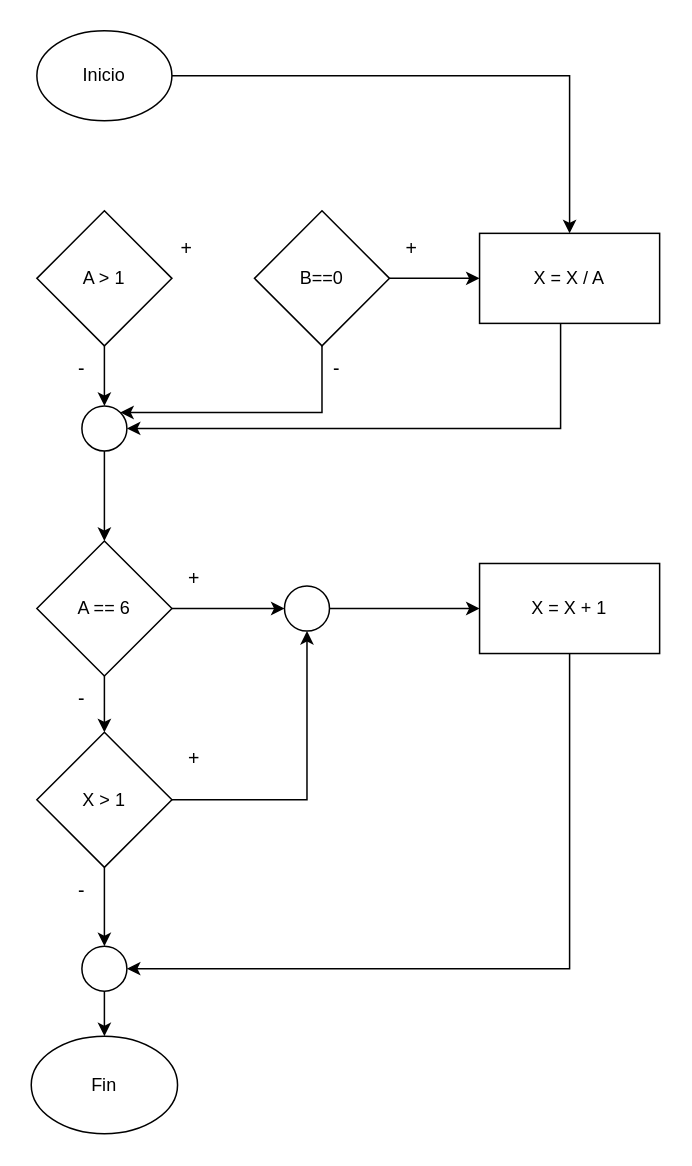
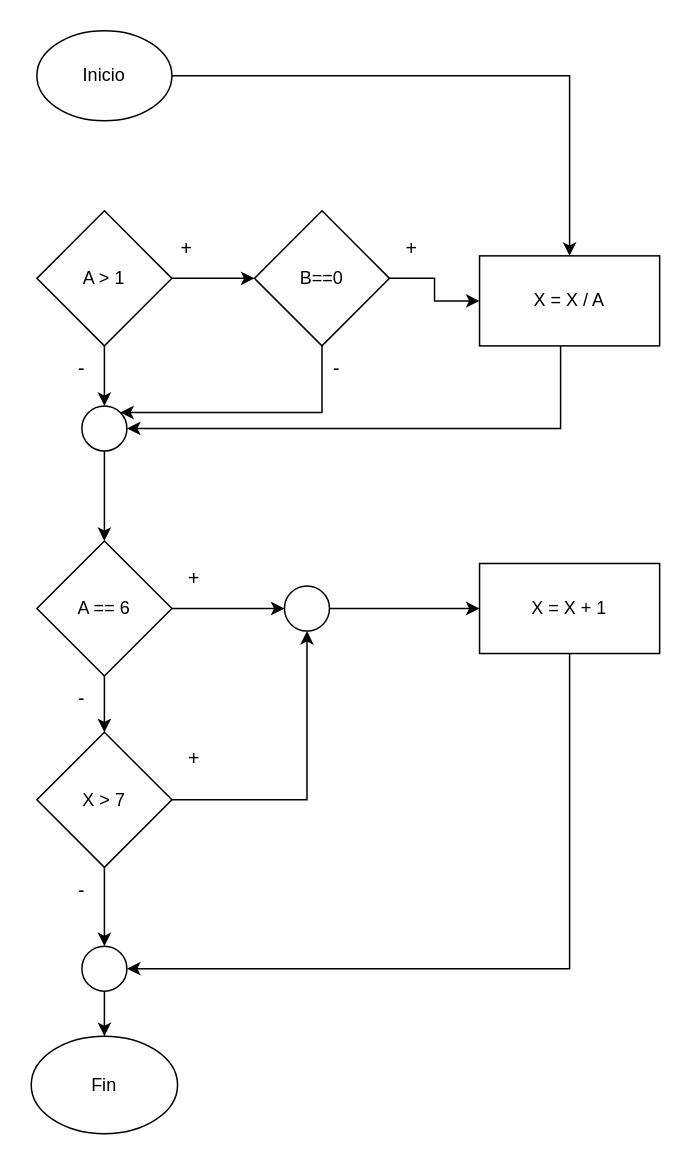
edge "A > 1" -> "B==0": added
node "X = X / A": moved (569, 278) -> (569, 301)
node "X > 1": label "X > 1" -> "X > 7"
